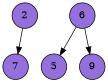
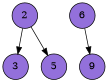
edge "6" -> "5": now "2" -> "5"
node "7": label "7" -> "3"
